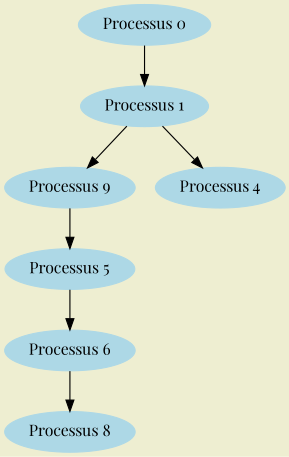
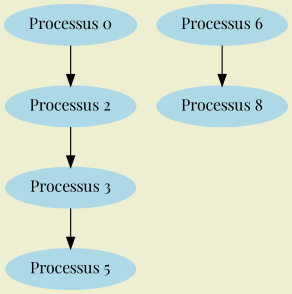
node "Processus 1": label "Processus 1" -> "Processus 2"
node "Processus 9": label "Processus 9" -> "Processus 3"
node "Processus 4": removed
edge "Processus 5" -> "Processus 6": removed
